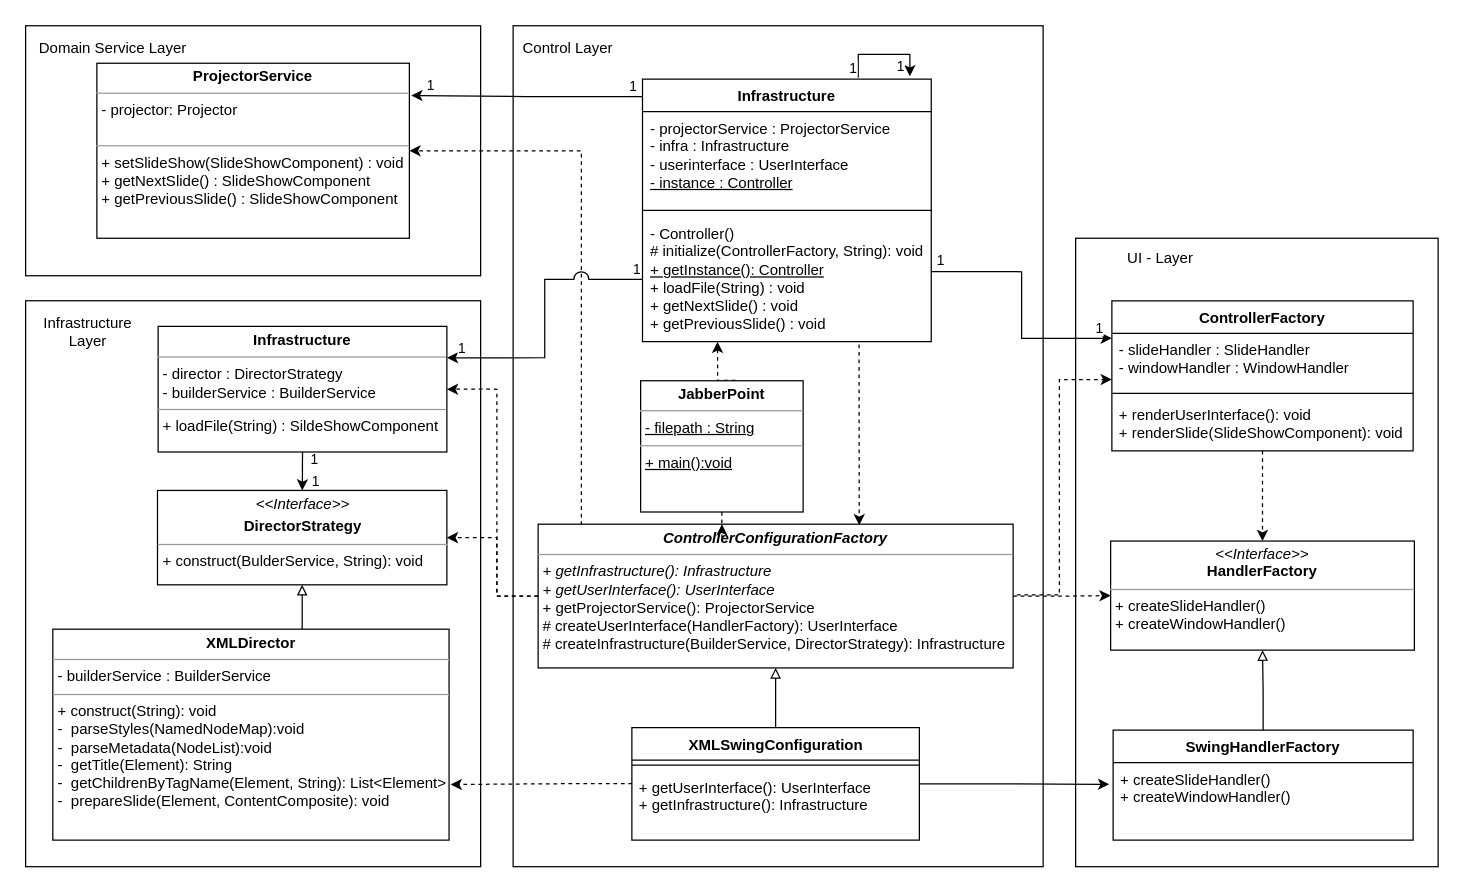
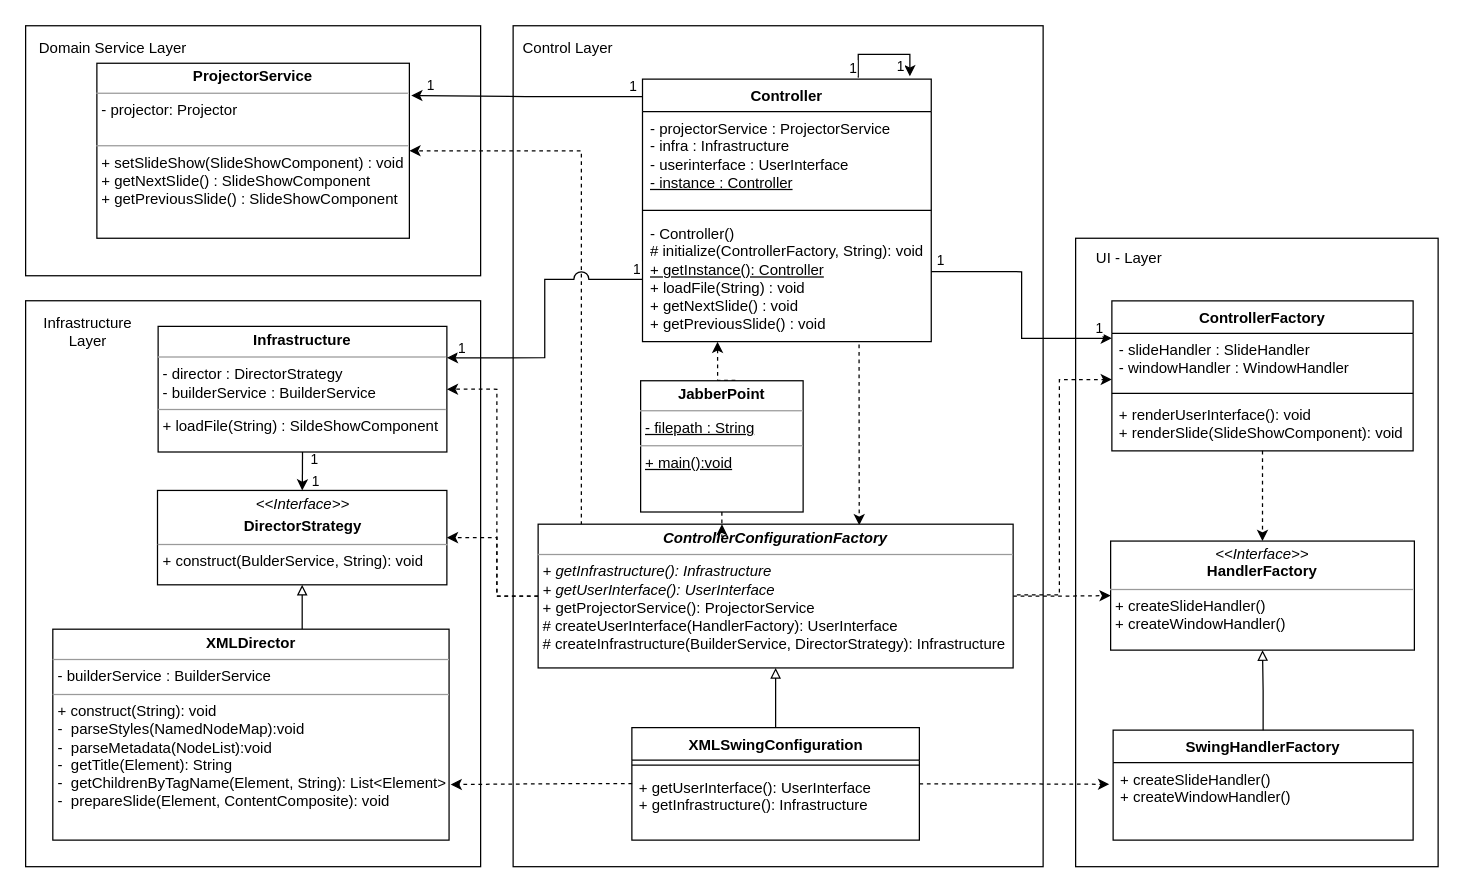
node "Infrastructure": label "Infrastructure" -> "Controller"
node "UI - Layer": moved (1161, 259) -> (1129, 259)
edge "XMLSwingConfiguration" -> "+ createSlideHandler() + createWindowHandler()": style solid -> dashed
